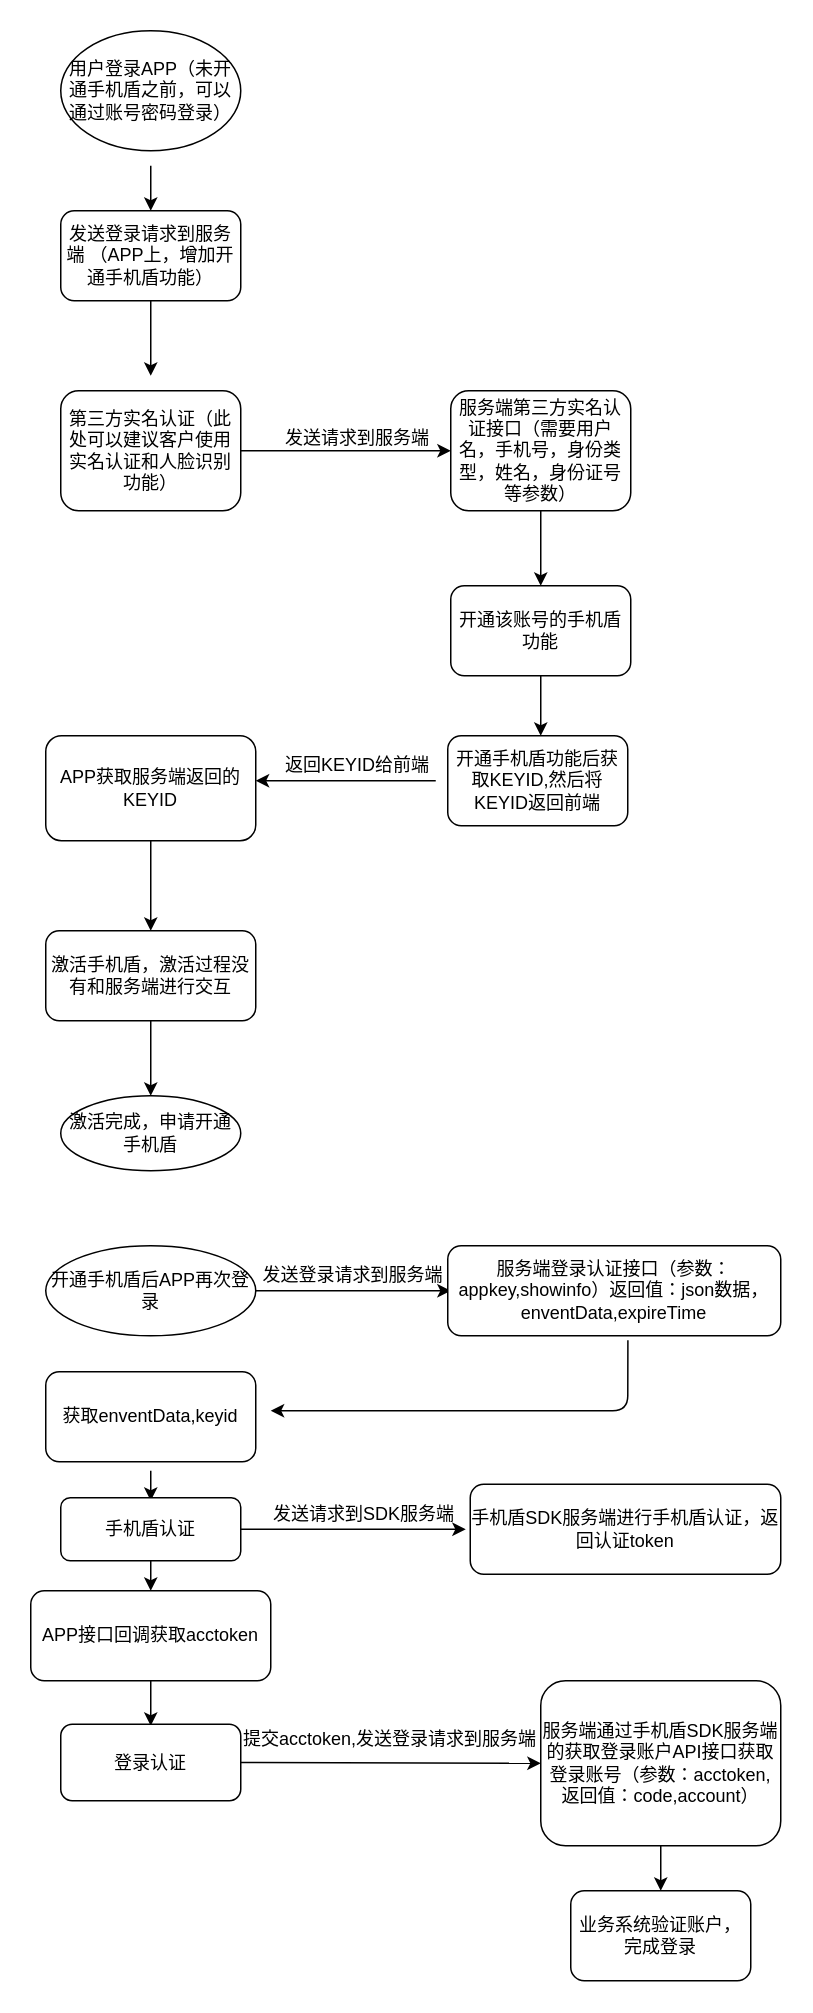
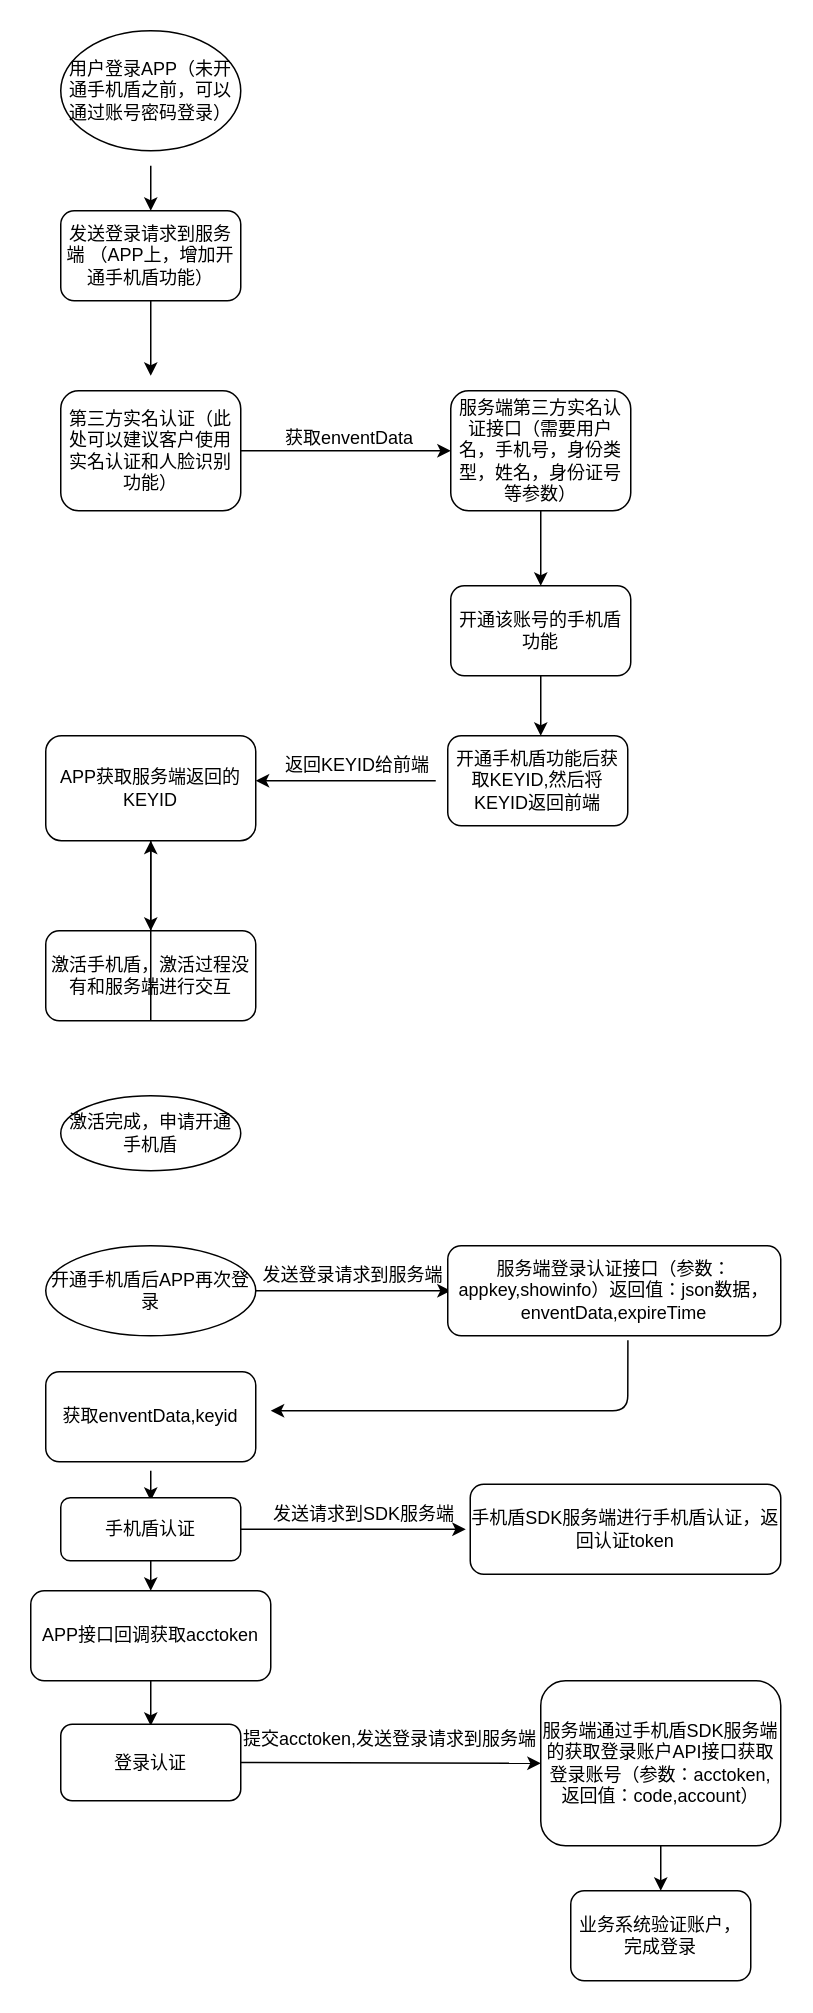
node "发送请求到服务端": label "发送请求到服务端" -> "获取enventData"
edge "激活手机盾，激活过程没有和服务端进行交互" -> "激活完成，申请开通手机盾": now "激活手机盾，激活过程没有和服务端进行交互" -> "APP获取服务端返回的KEYID"
